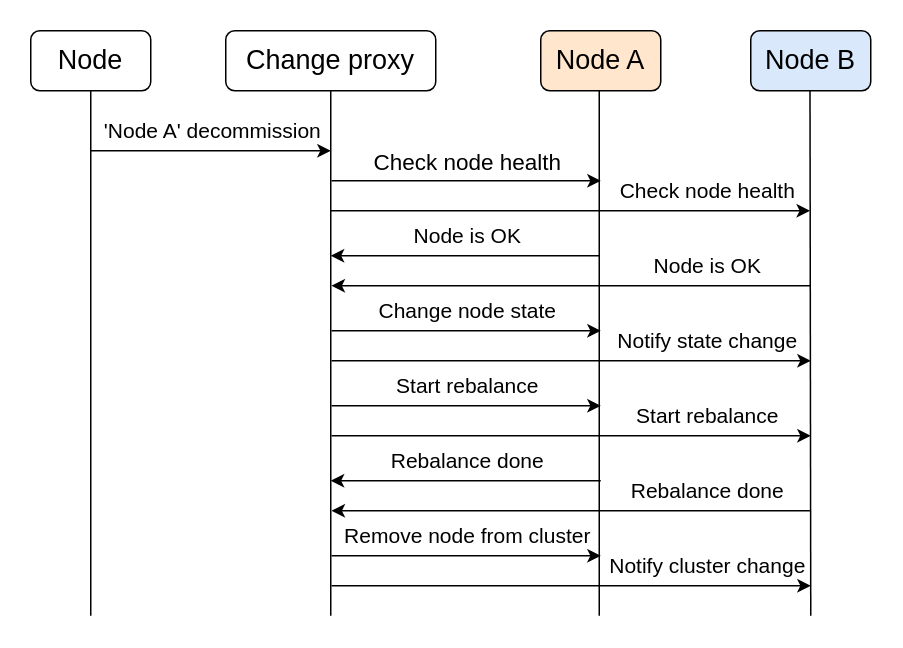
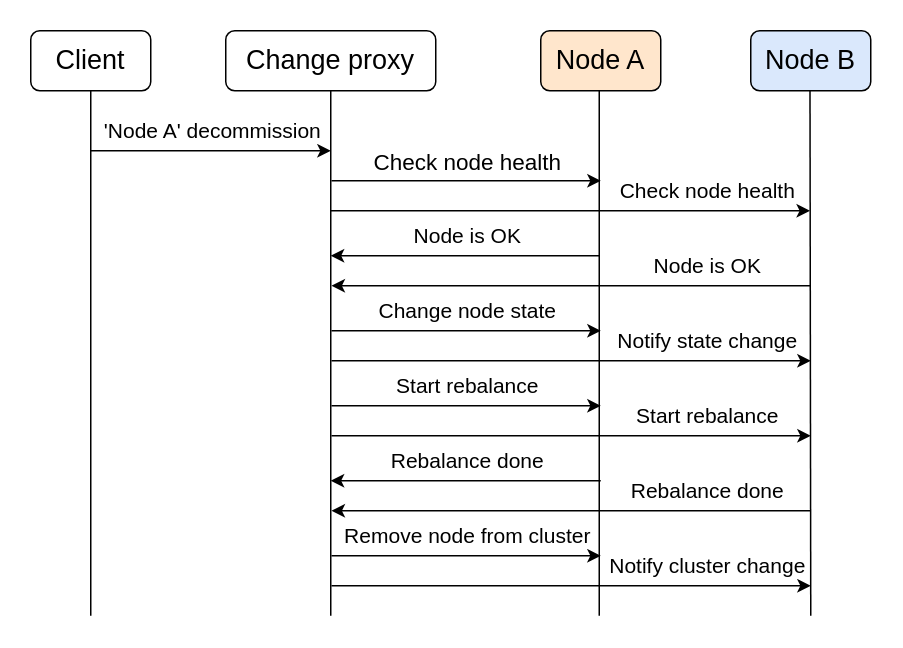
node "Node": label "Node" -> "Client"
